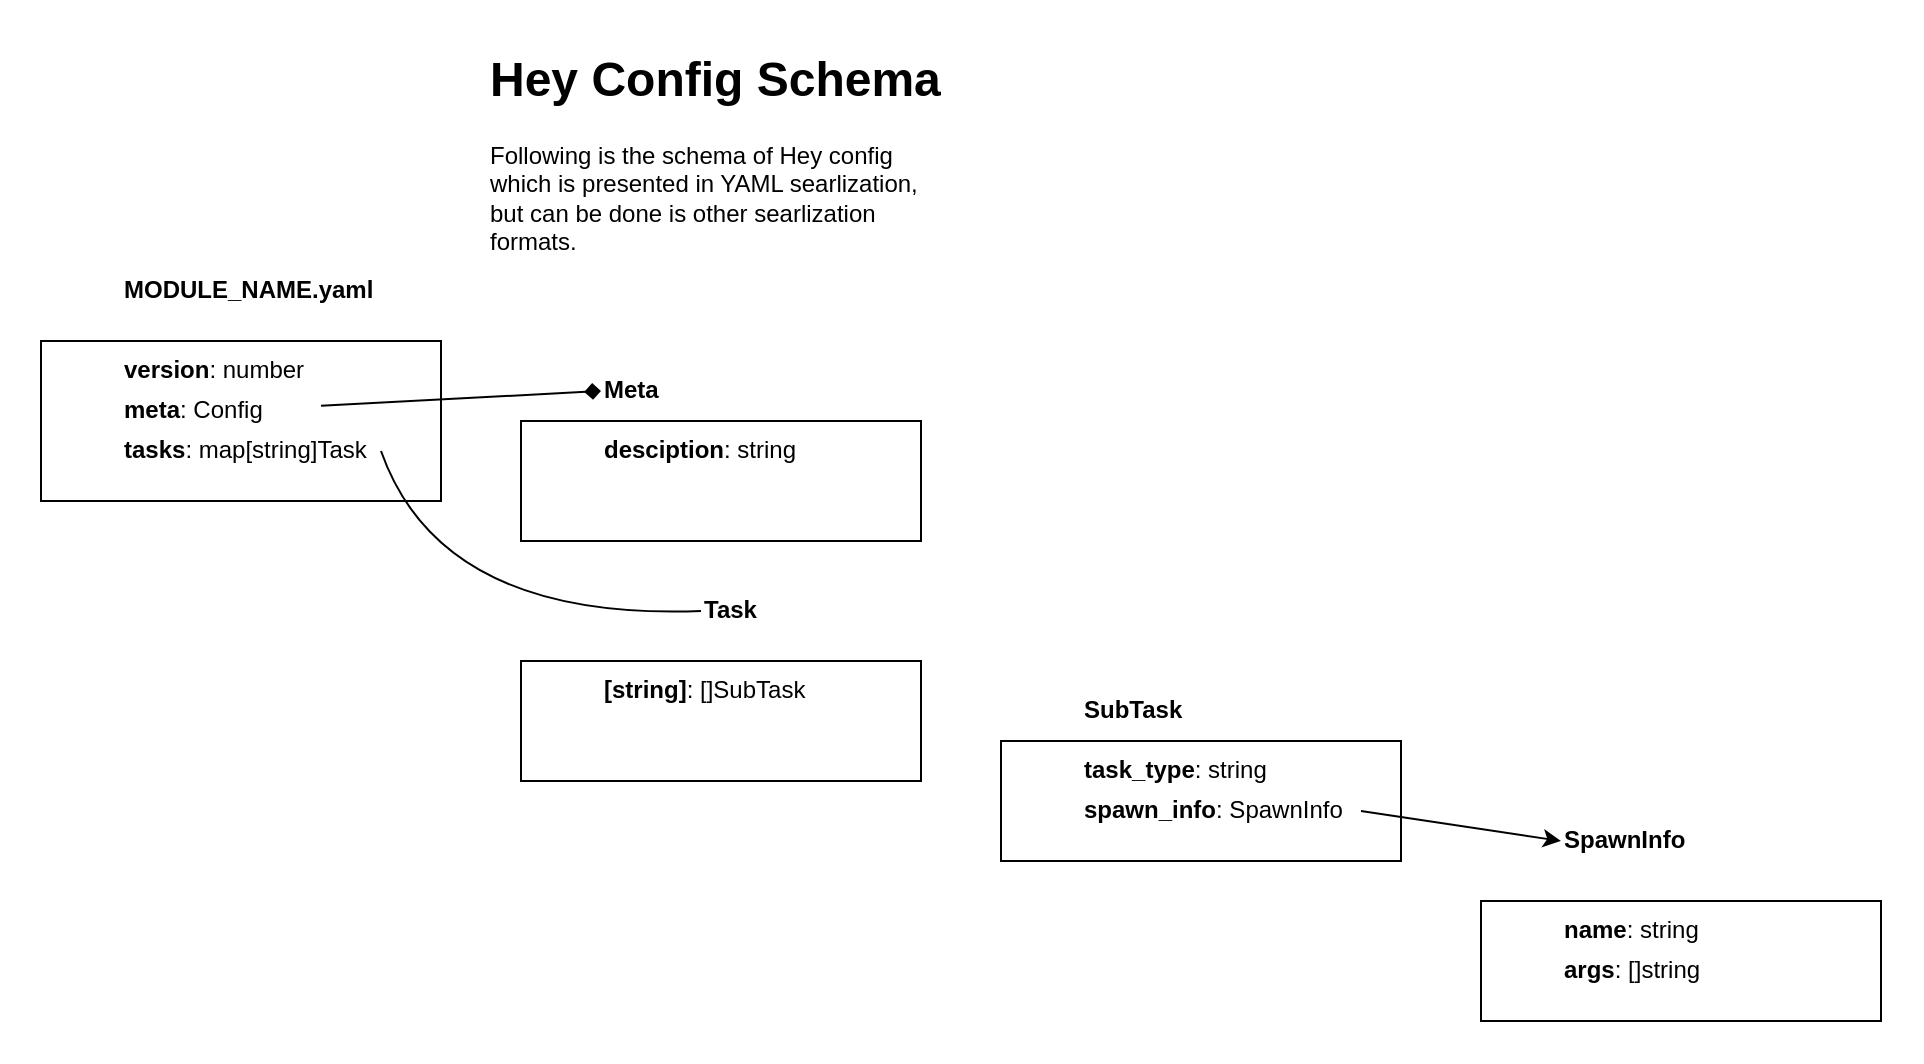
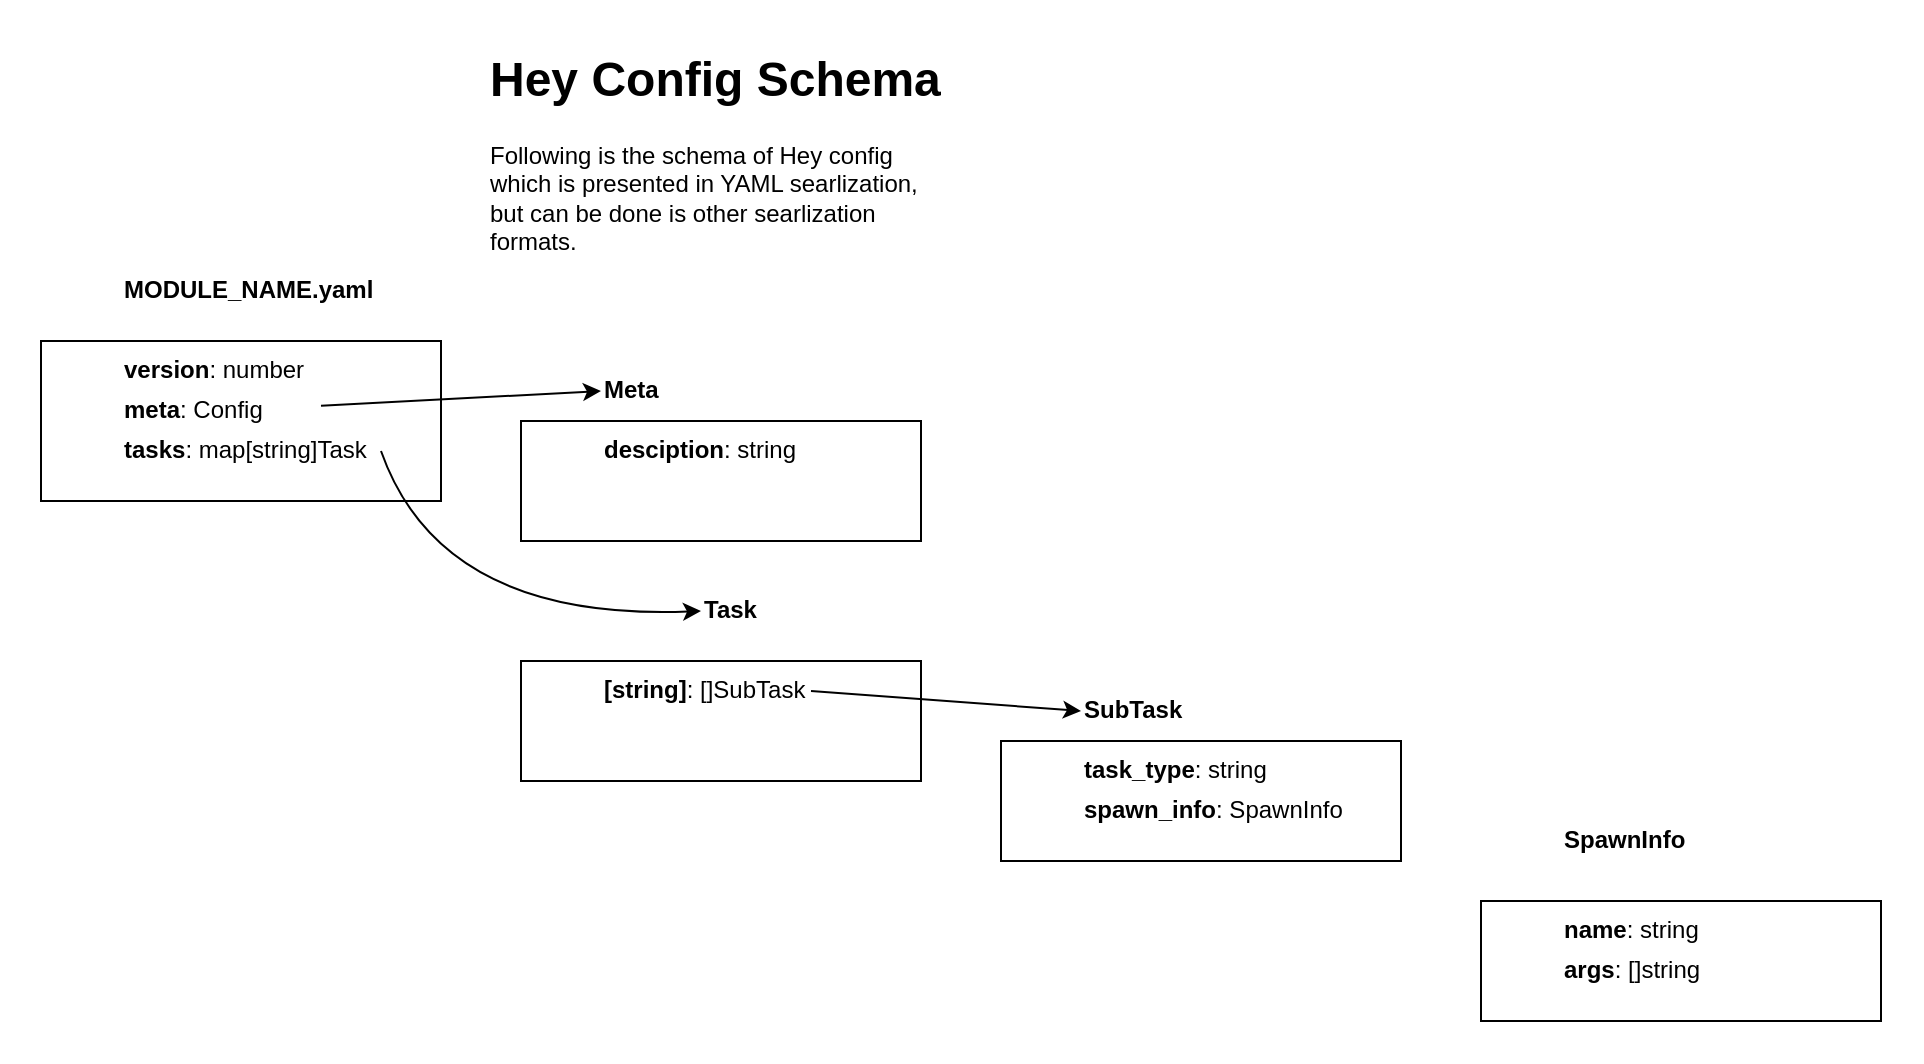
edge "meta: Config" -> "Meta": arrowhead diamond -> classic
edge "tasks: map[string]Task" -- "Task": arrowhead none -> classic
edge "[string]: []SubTask" -> "SubTask": added
edge "spawn_info: SpawnInfo" -> "SpawnInfo": removed
